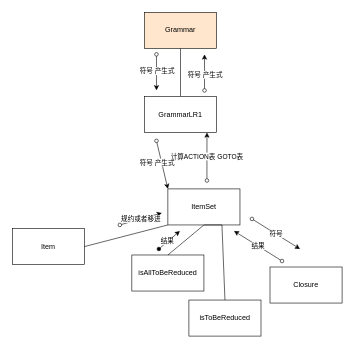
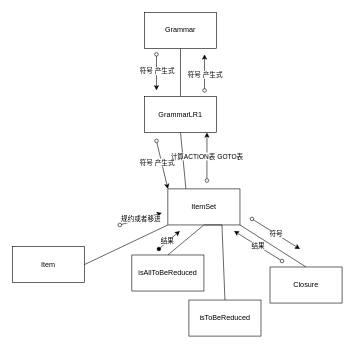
node "Grammar": fillcolor #ffe6cc -> #ffffff
edge "GrammarLR1" -- "ItemSet": added
node "Item": moved (48, 246) -> (48, 264)
edge "ItemSet" -- "Closure": added
